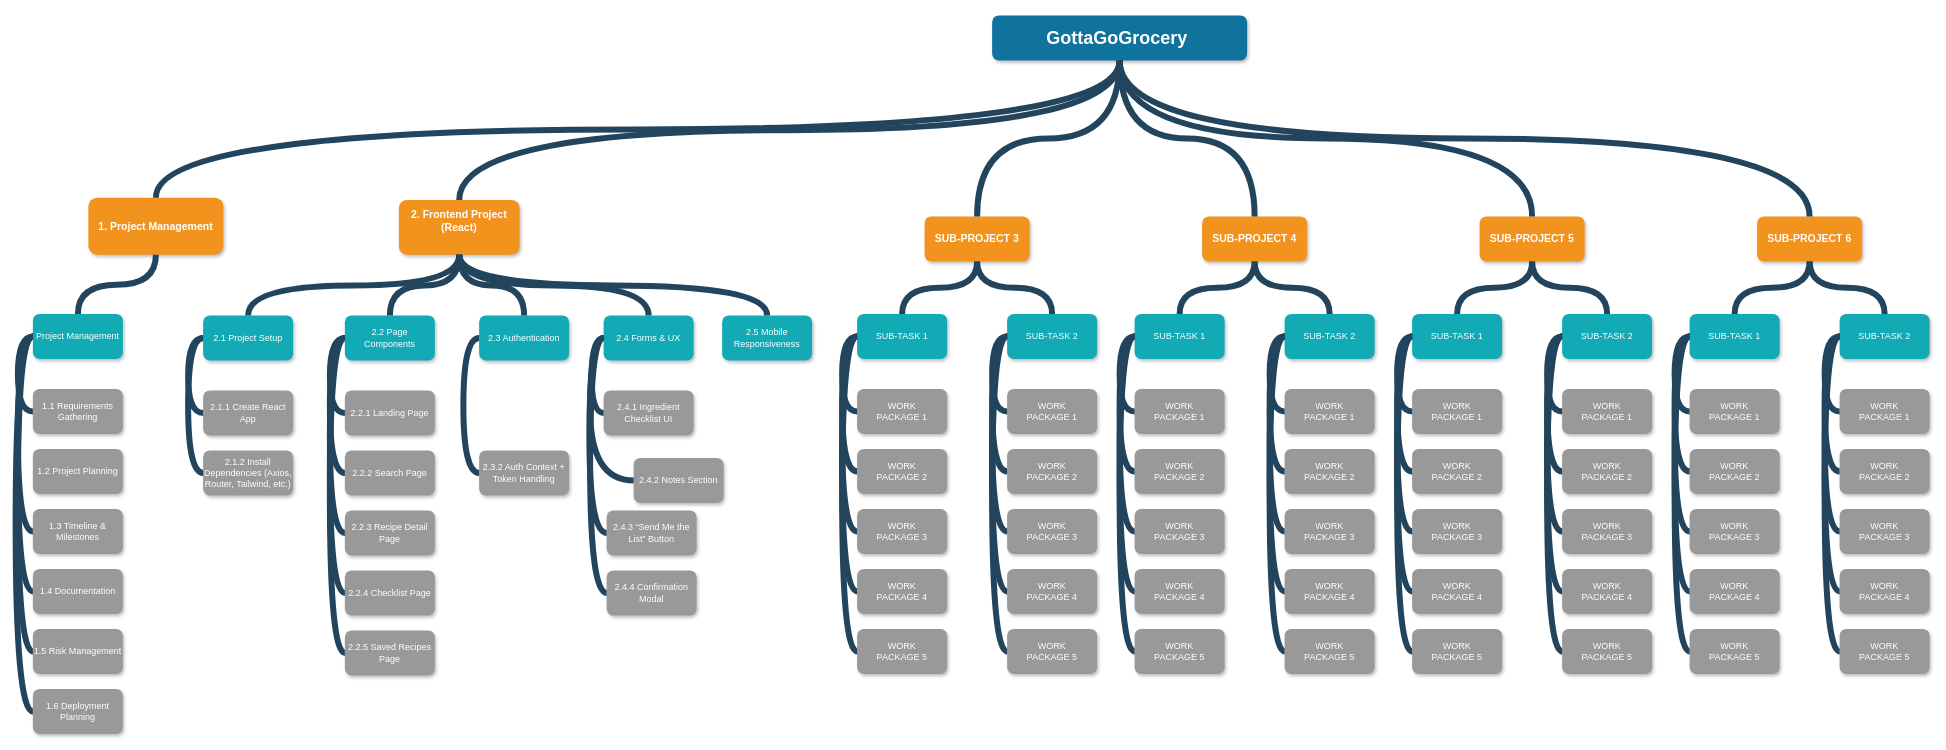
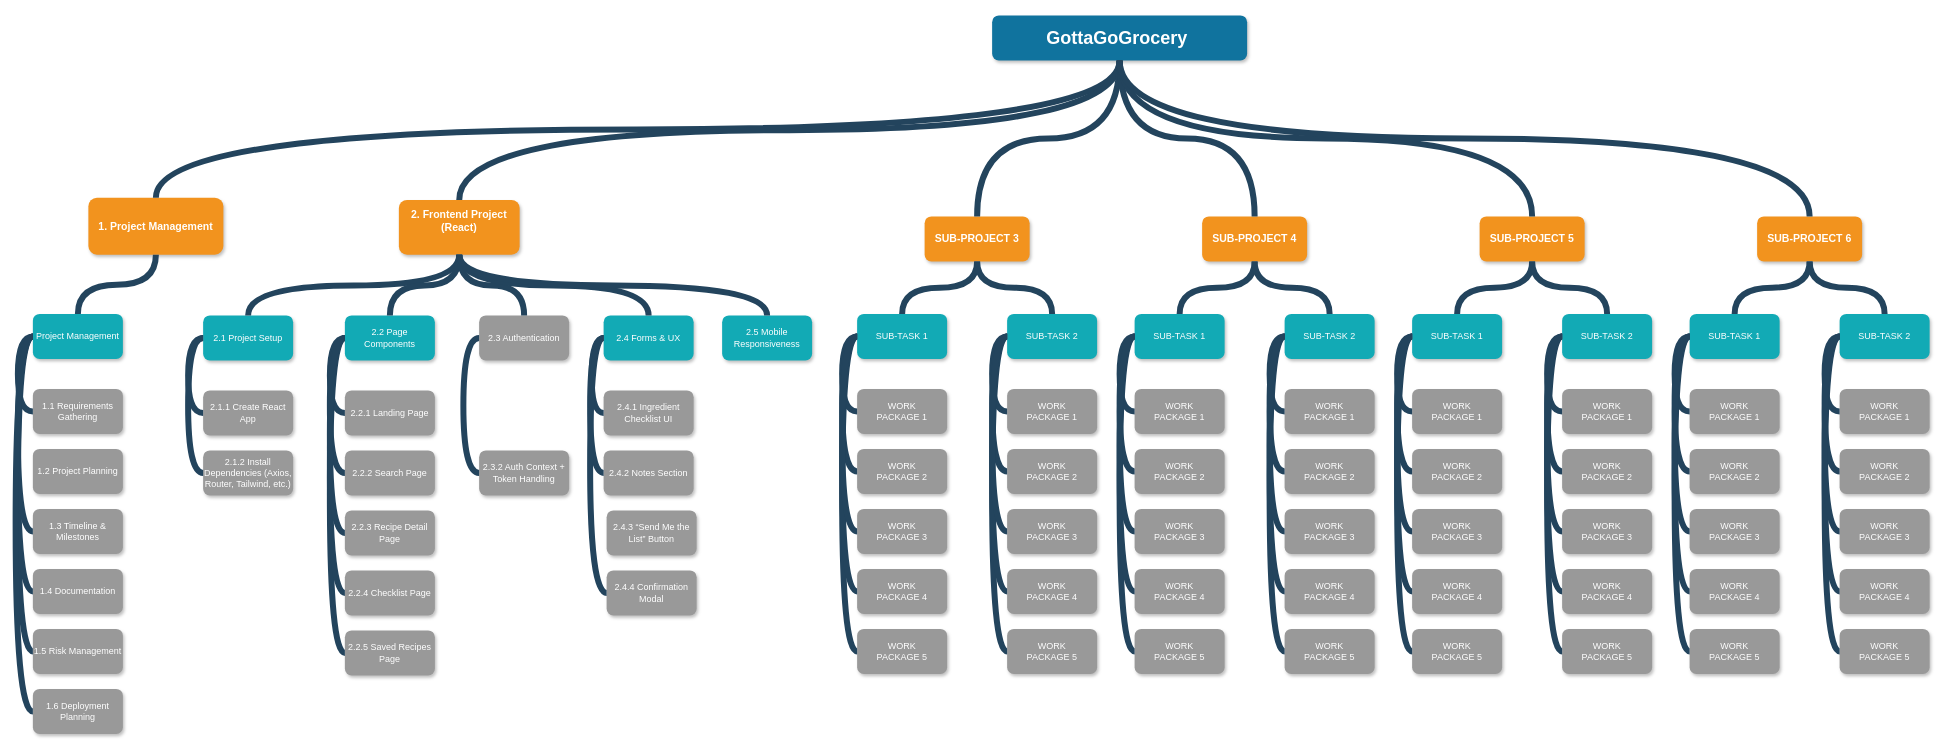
node "2.3 Authentication": fillcolor #12aab5 -> #999999
node "2.4.2 Notes Section": moved (678, 480) -> (648, 473)
edge "2.4 Forms & UX" -- "2.4.3 “Send Me the List” Button": removed
